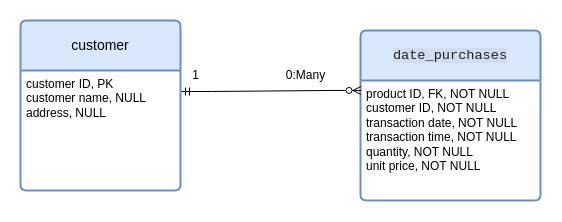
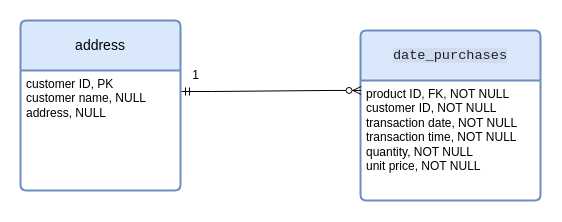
node "customer": label "customer" -> "address"
node "0:Many": removed
